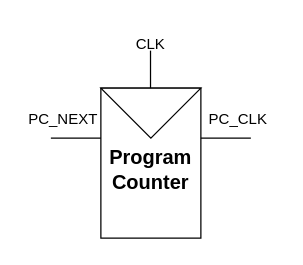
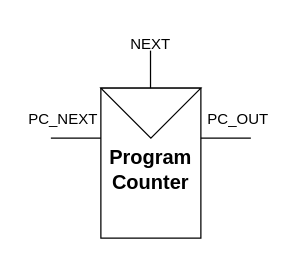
node "CLK": label "CLK" -> "NEXT"
node "PC_CLK": label "PC_CLK" -> "PC_OUT"
